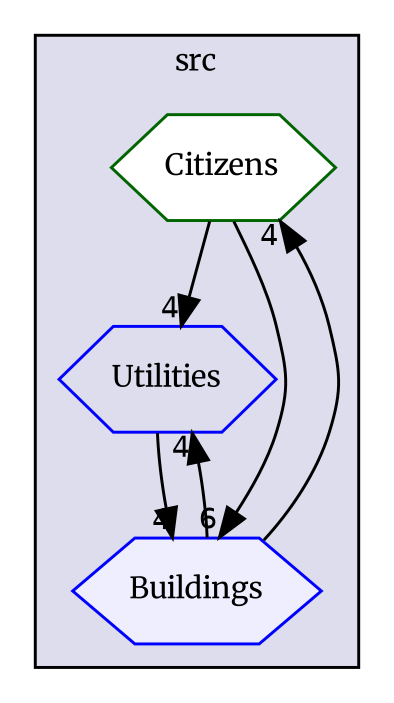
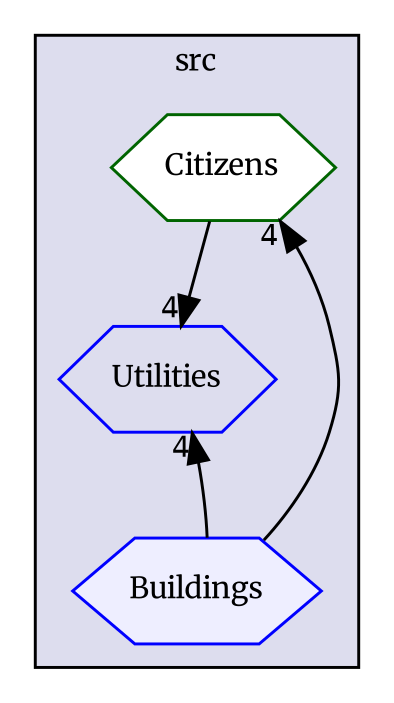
edge "Citizens" -> "Buildings": removed
edge "Utilities" -> "Buildings": removed
